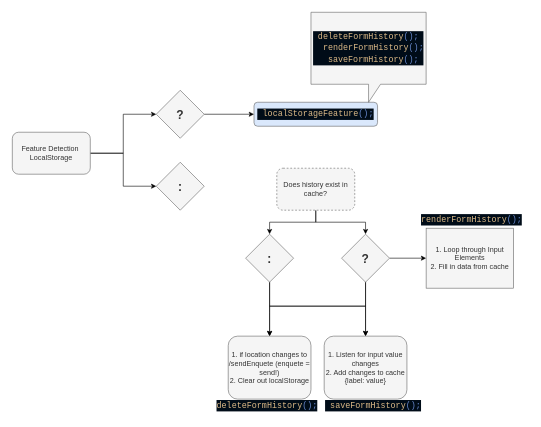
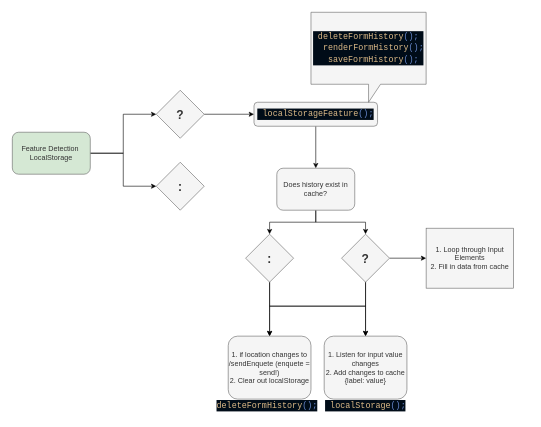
node "localStorageFeature();": fillcolor #dae8fc -> #f5f5f5
node "Feature Detection LocalStorage": fillcolor #f5f5f5 -> #d5e8d4
edge "localStorageFeature();" -> "Does history exist in cache?": added
node "Does history exist in cache?": style dashed -> solid
node "renderFormHistory();": removed
node "saveFormHistory();": label "saveFormHistory();" -> "localStorage();"
